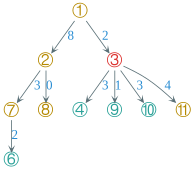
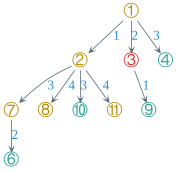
edge "①" -> "②": label "8" -> "1"
edge "③" -> "⑪": now "②" -> "⑪"
edge "③" -> "④": now "①" -> "④"
edge "③" -> "⑩": now "②" -> "⑩"
edge "②" -> "⑧": label "0" -> "4"
